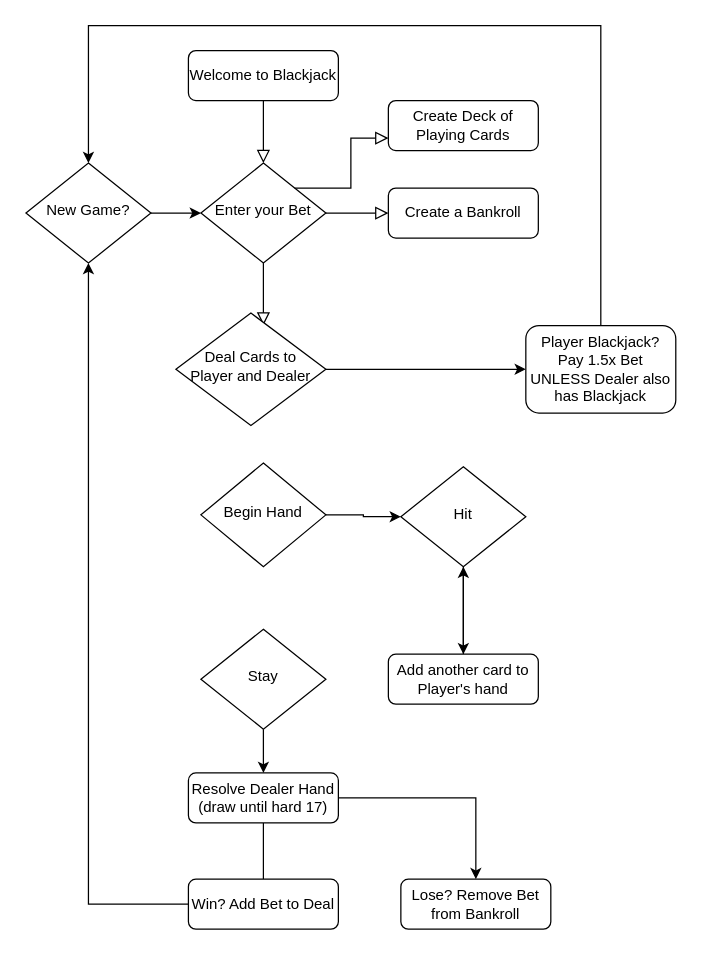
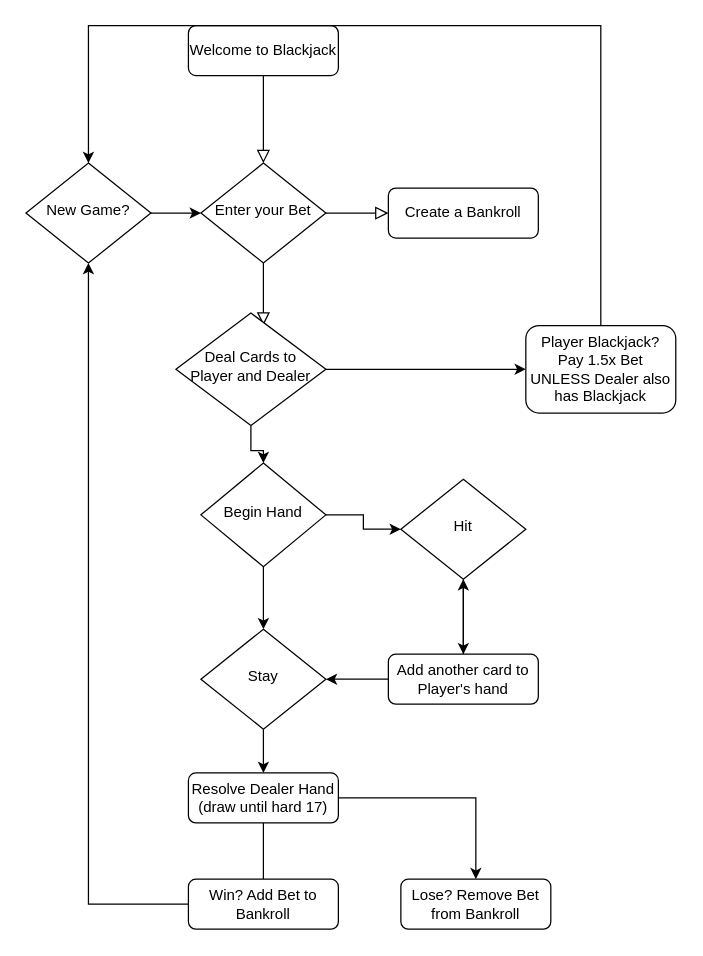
node "Welcome to Blackjack": moved (263, 76) -> (263, 51)
node "Create Deck of Playing Cards": removed
edge "Enter your Bet" -> "Create Deck of Playing Cards": removed
edge "Deal Cards to Player and Dealer" -> "Begin Hand": added
node "Hit": moved (463, 517) -> (463, 529)
edge "Begin Hand" -> "Stay": added
edge "Add another card to Player's hand" -> "Stay": added
node "Win? Add Bet to Deal": label "Win? Add Bet to Deal" -> "Win? Add Bet to Bankroll"
